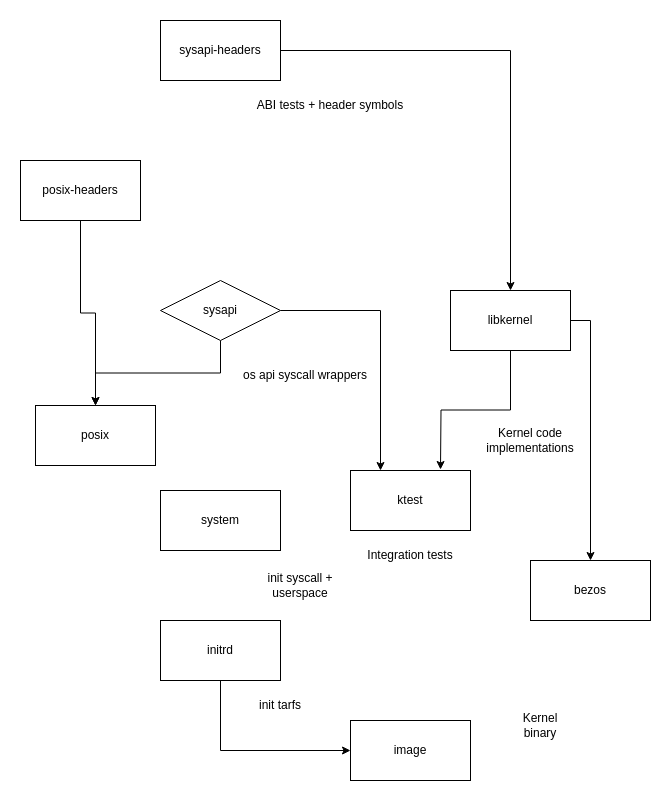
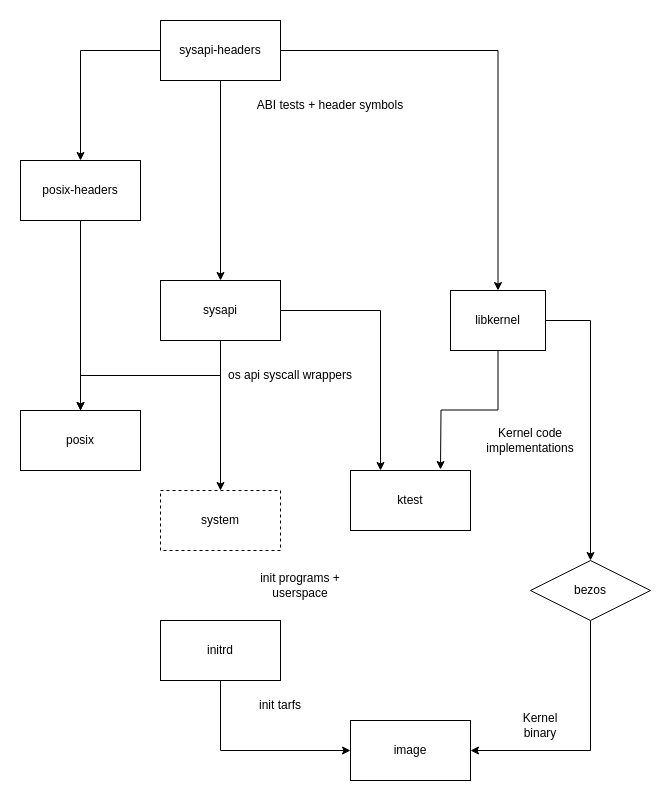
edge "sysapi-headers" -> "posix-headers": added
edge "sysapi-headers" -> "sysapi": added
node "sysapi": shape diamond -> rectangle
node "libkernel": size 120x60 -> 95x60
node "os api syscall wrappers": moved (306, 376) -> (291, 376)
edge "sysapi" -> "system": added
node "posix": moved (96, 436) -> (81, 441)
node "system": style solid -> dashed
node "Integration tests": removed
node "init syscall + userspace": label "init syscall + userspace" -> "init programs + userspace"
node "bezos": shape rectangle -> diamond
edge "bezos" -> "image": added
